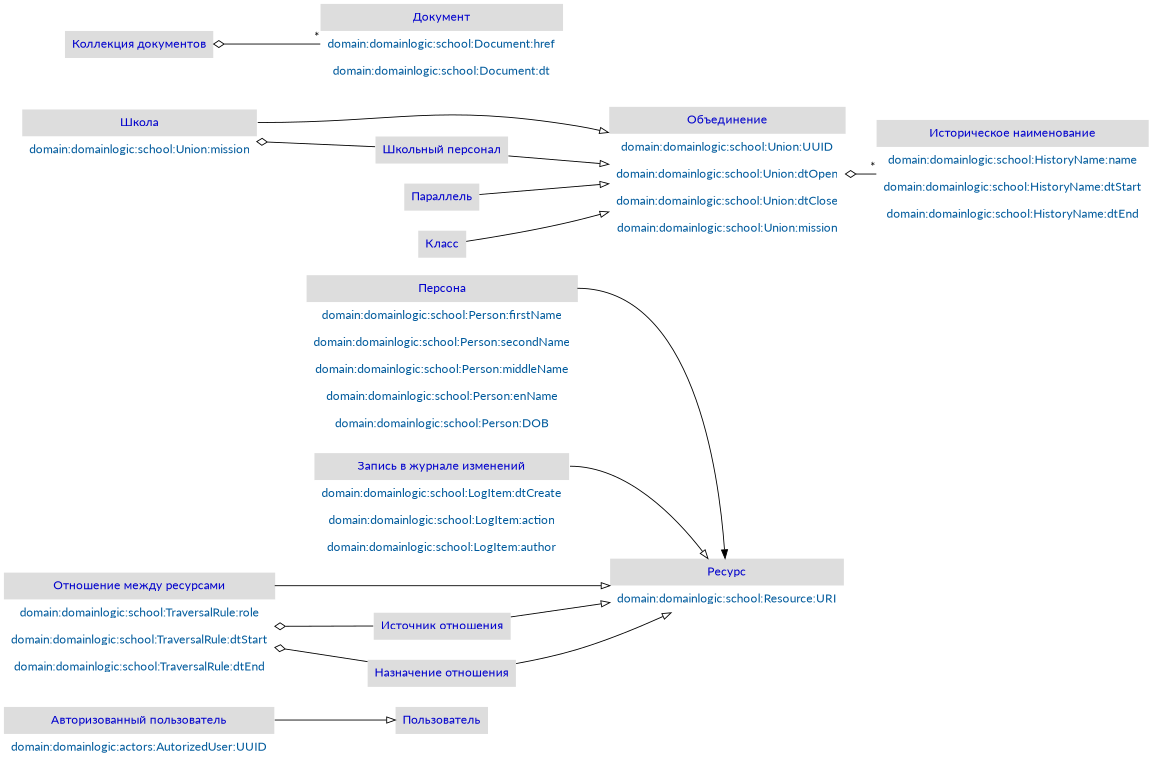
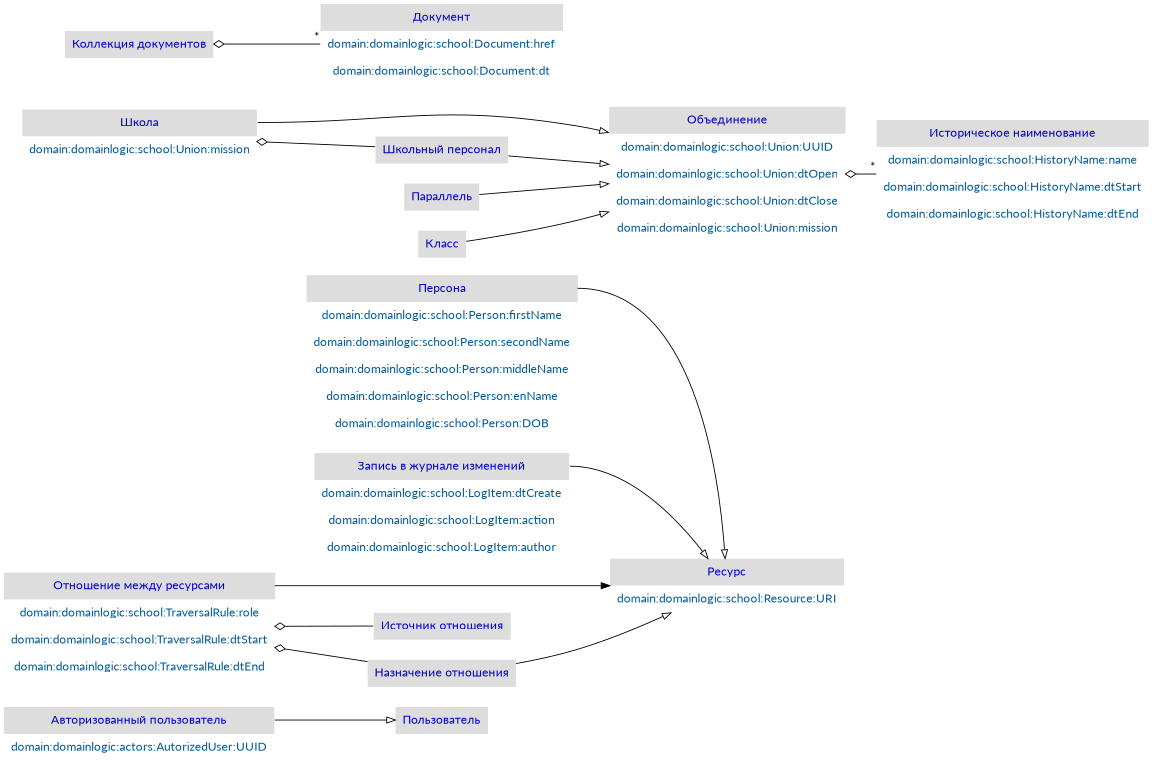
edge "Персона" -> "Ресурс": arrowhead normal -> onormal
edge "Отношение между ресурсами" -> "Ресурс": arrowhead onormal -> normal
edge "Источник отношения" -> "Ресурс": removed
